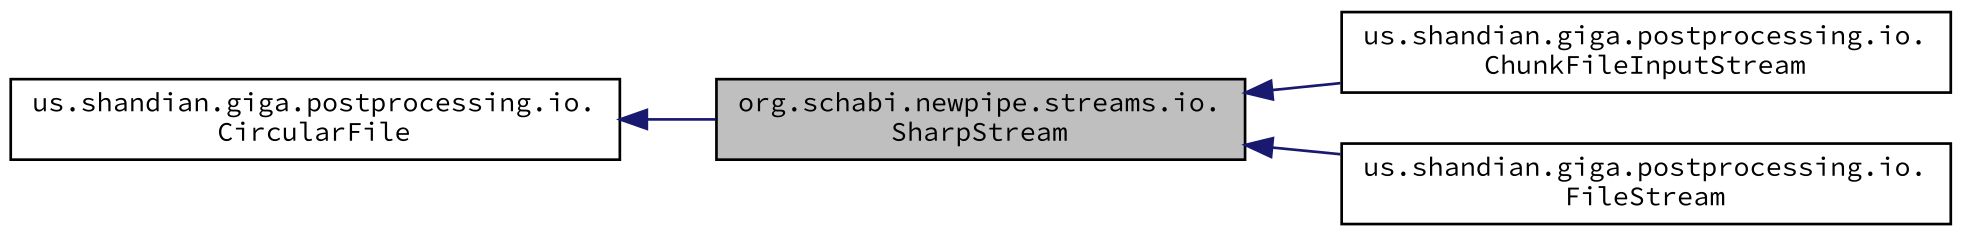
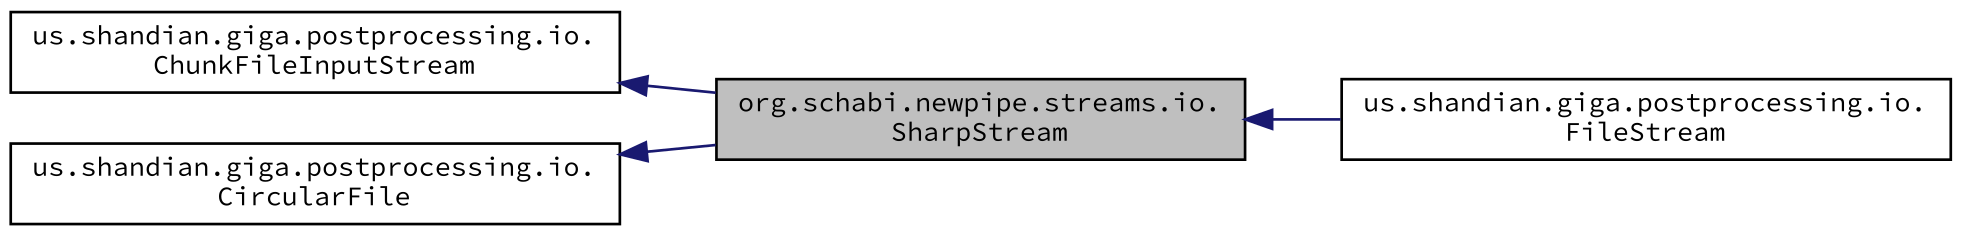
edge "us.shandian.giga.postprocessing.io. ChunkFileInputStream" -> "org.schabi.newpipe.streams.io. SharpStream": reversed
